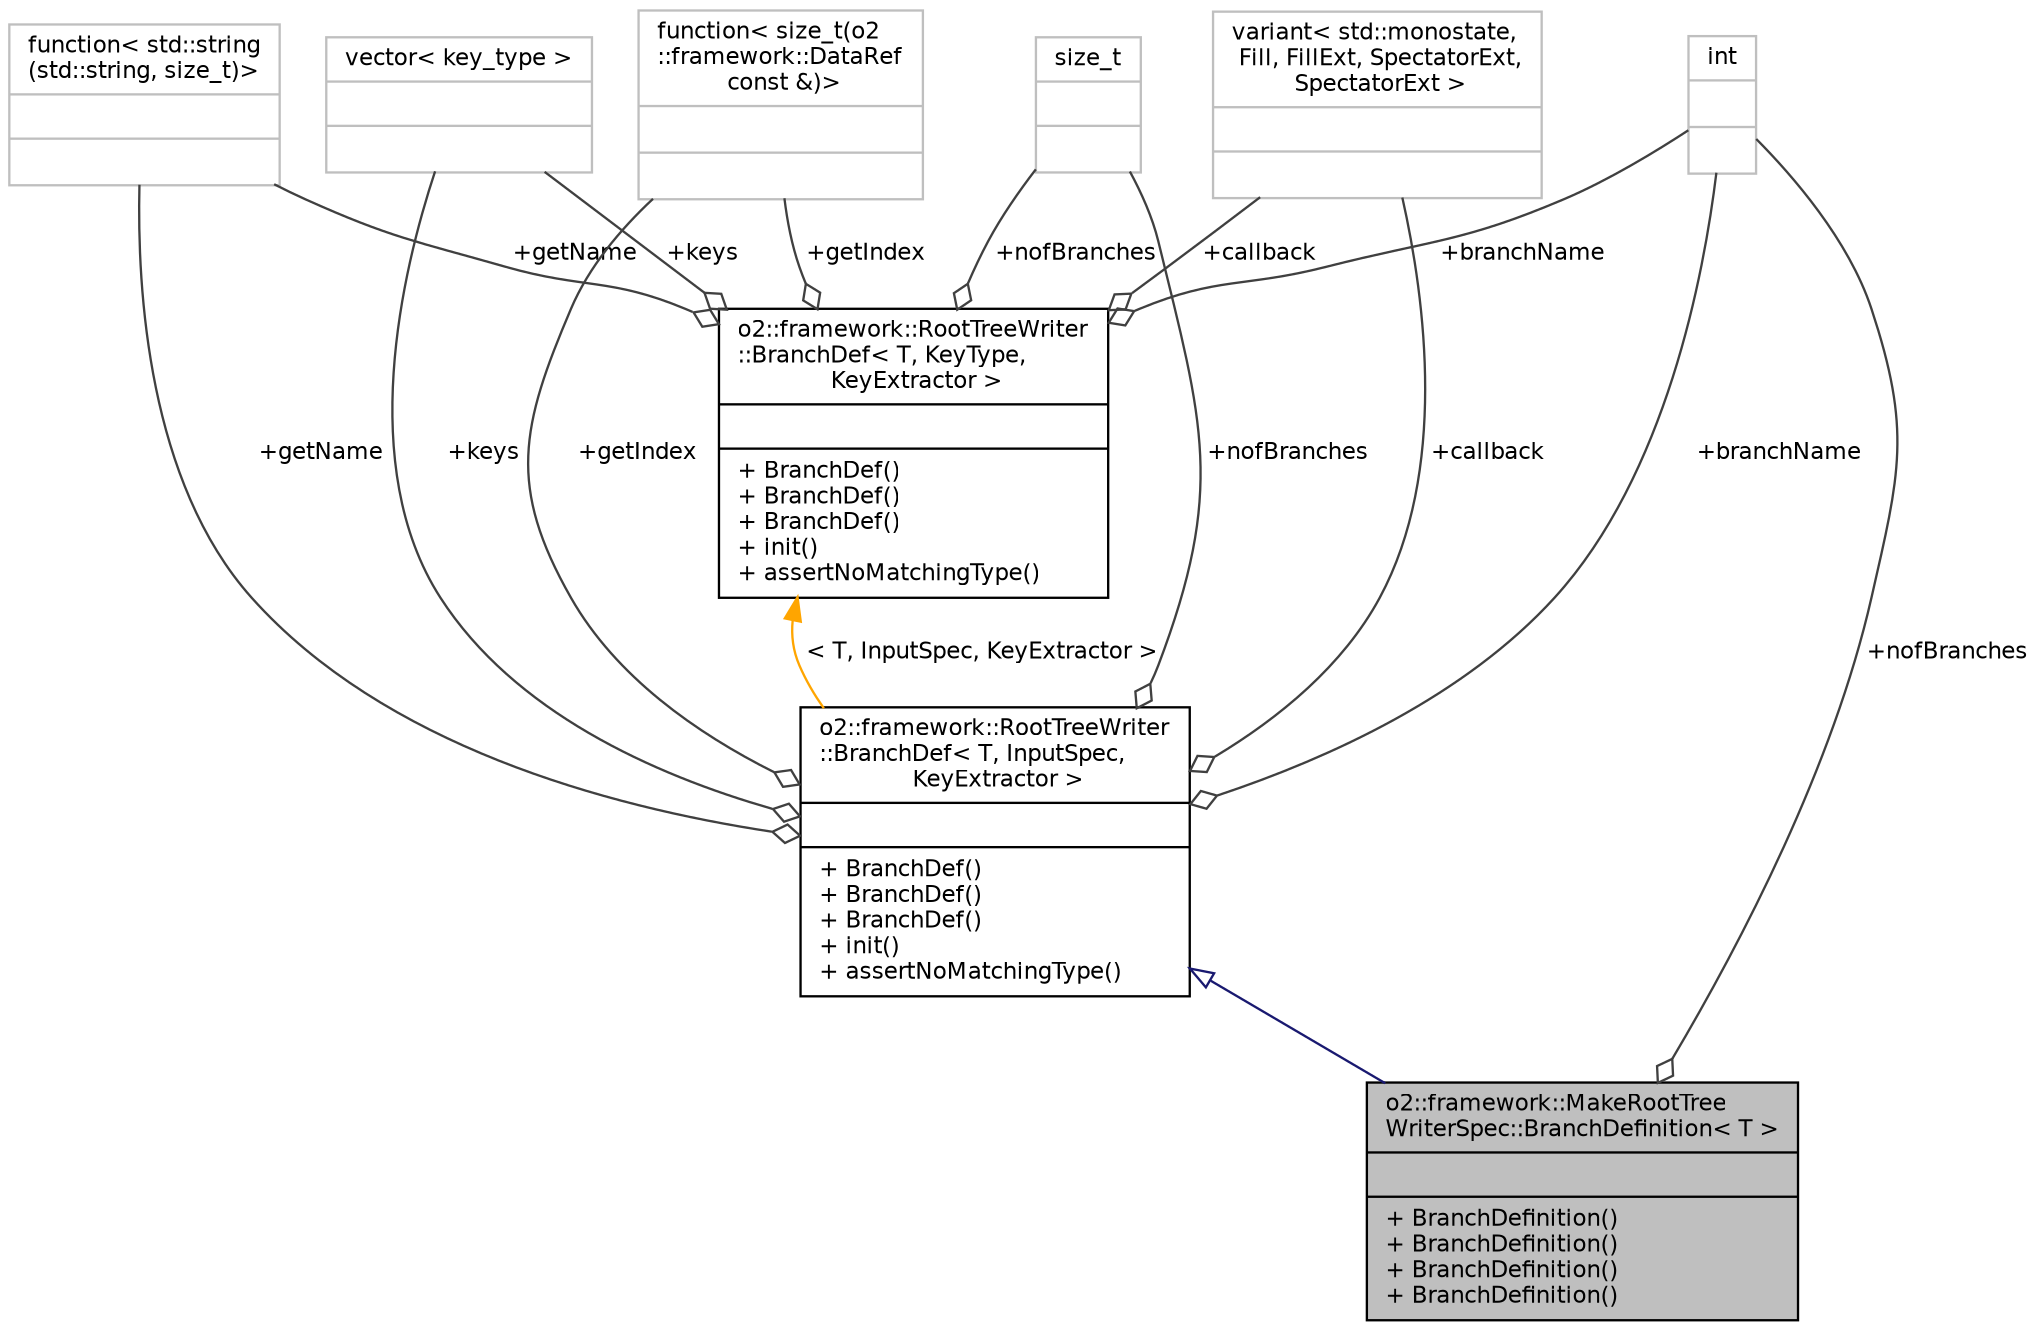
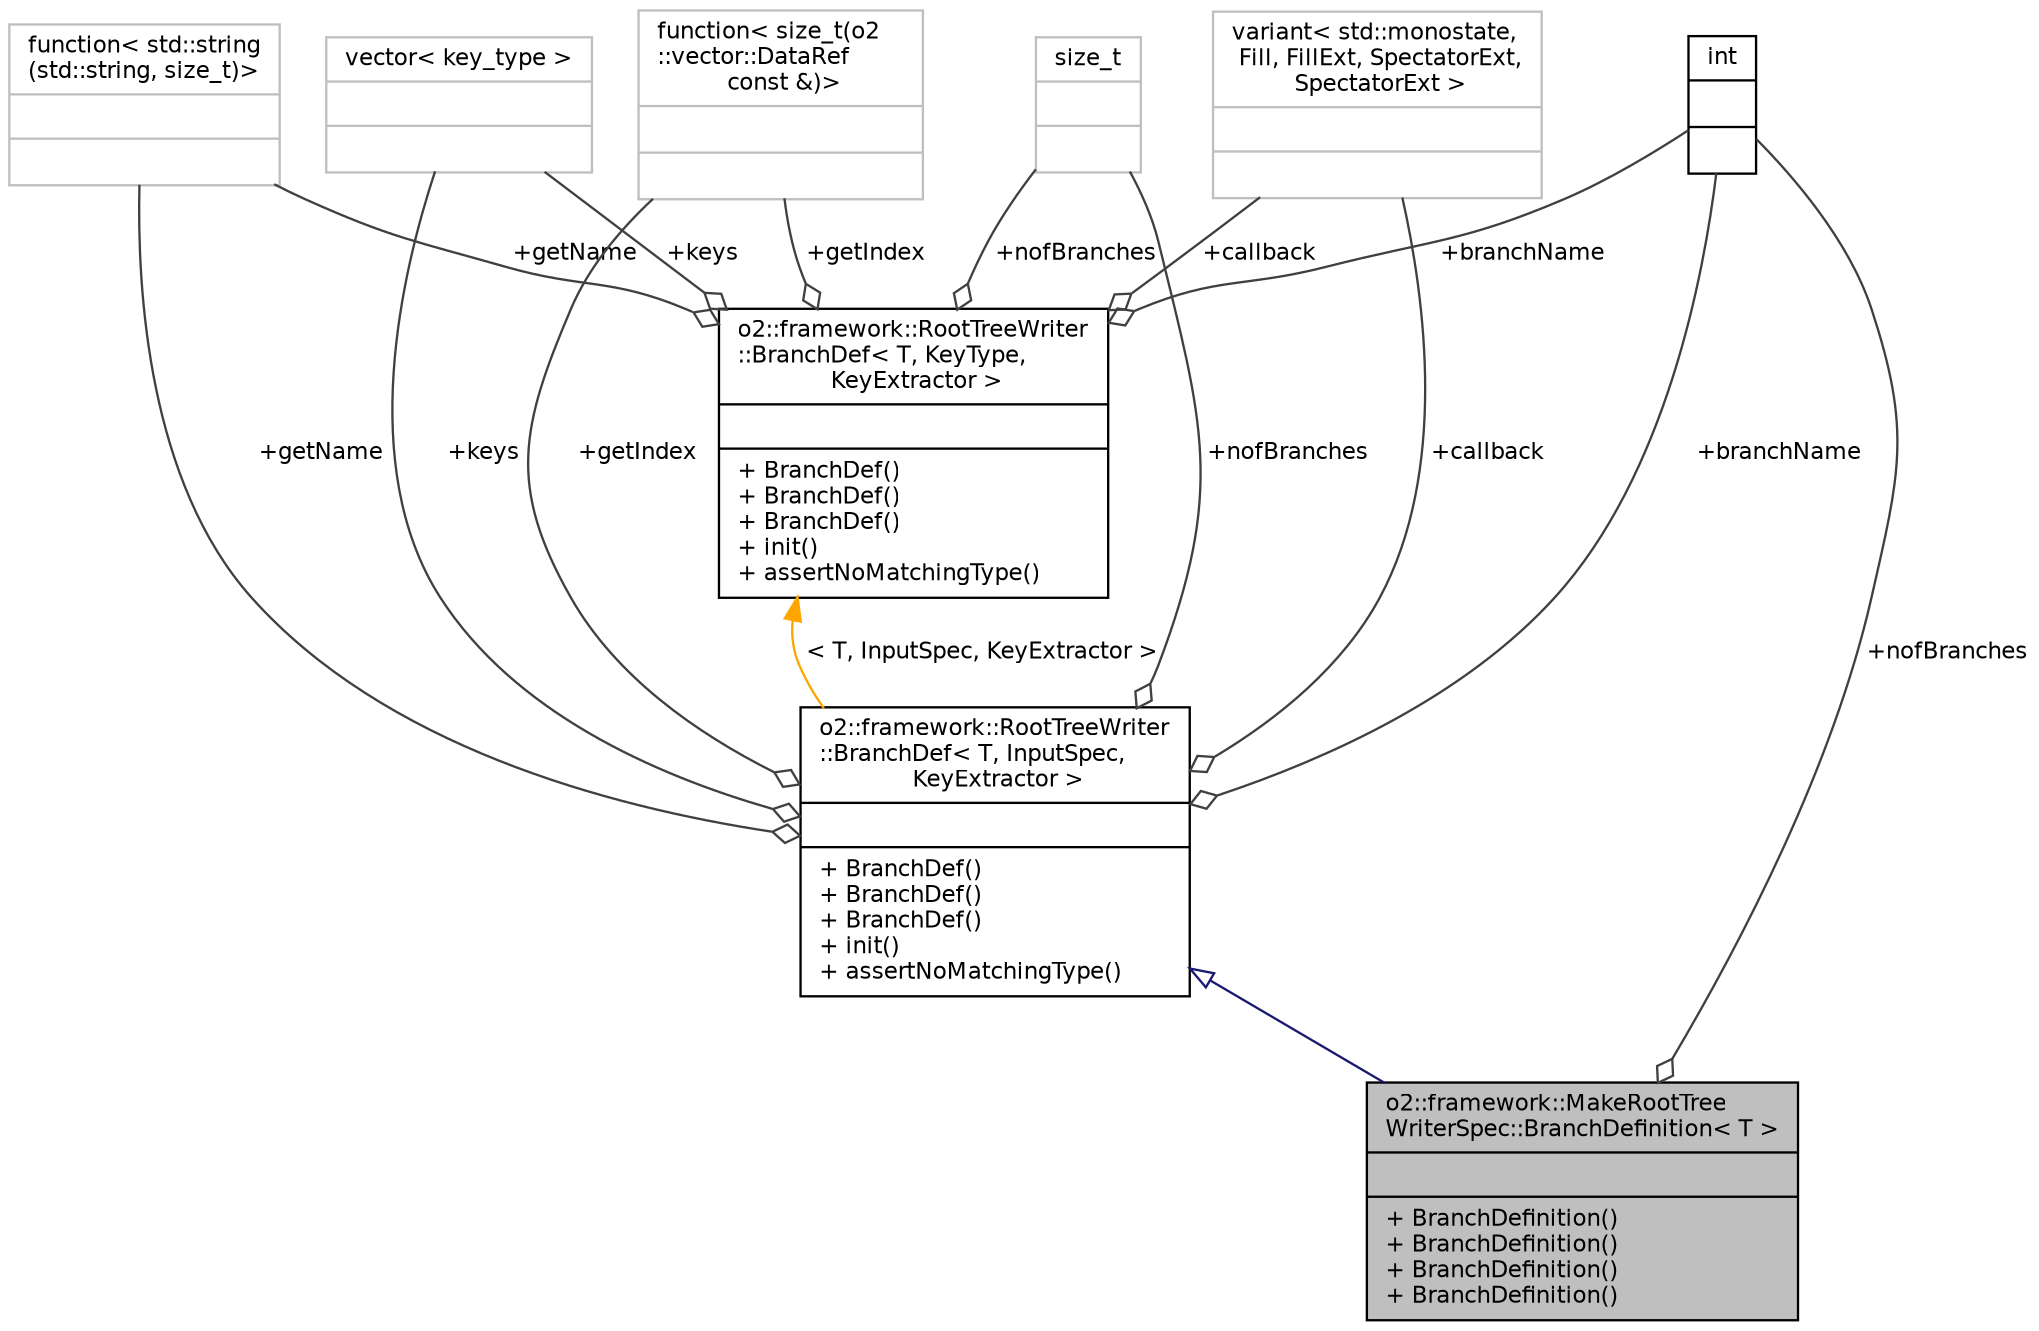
node "function< size_t(o2": text "::framework::DataRef" -> "::vector::DataRef"
node "int": color grey75 -> black
